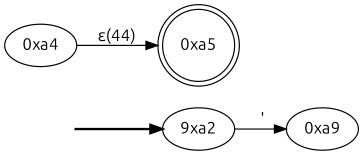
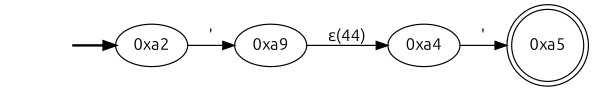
edge "0xa4" -> "0xa5": label "ε(44)" -> "'"
edge "0xa9" -> "0xa4": added, label "ε(44)"
node "9xa2": label "9xa2" -> "0xa2"
